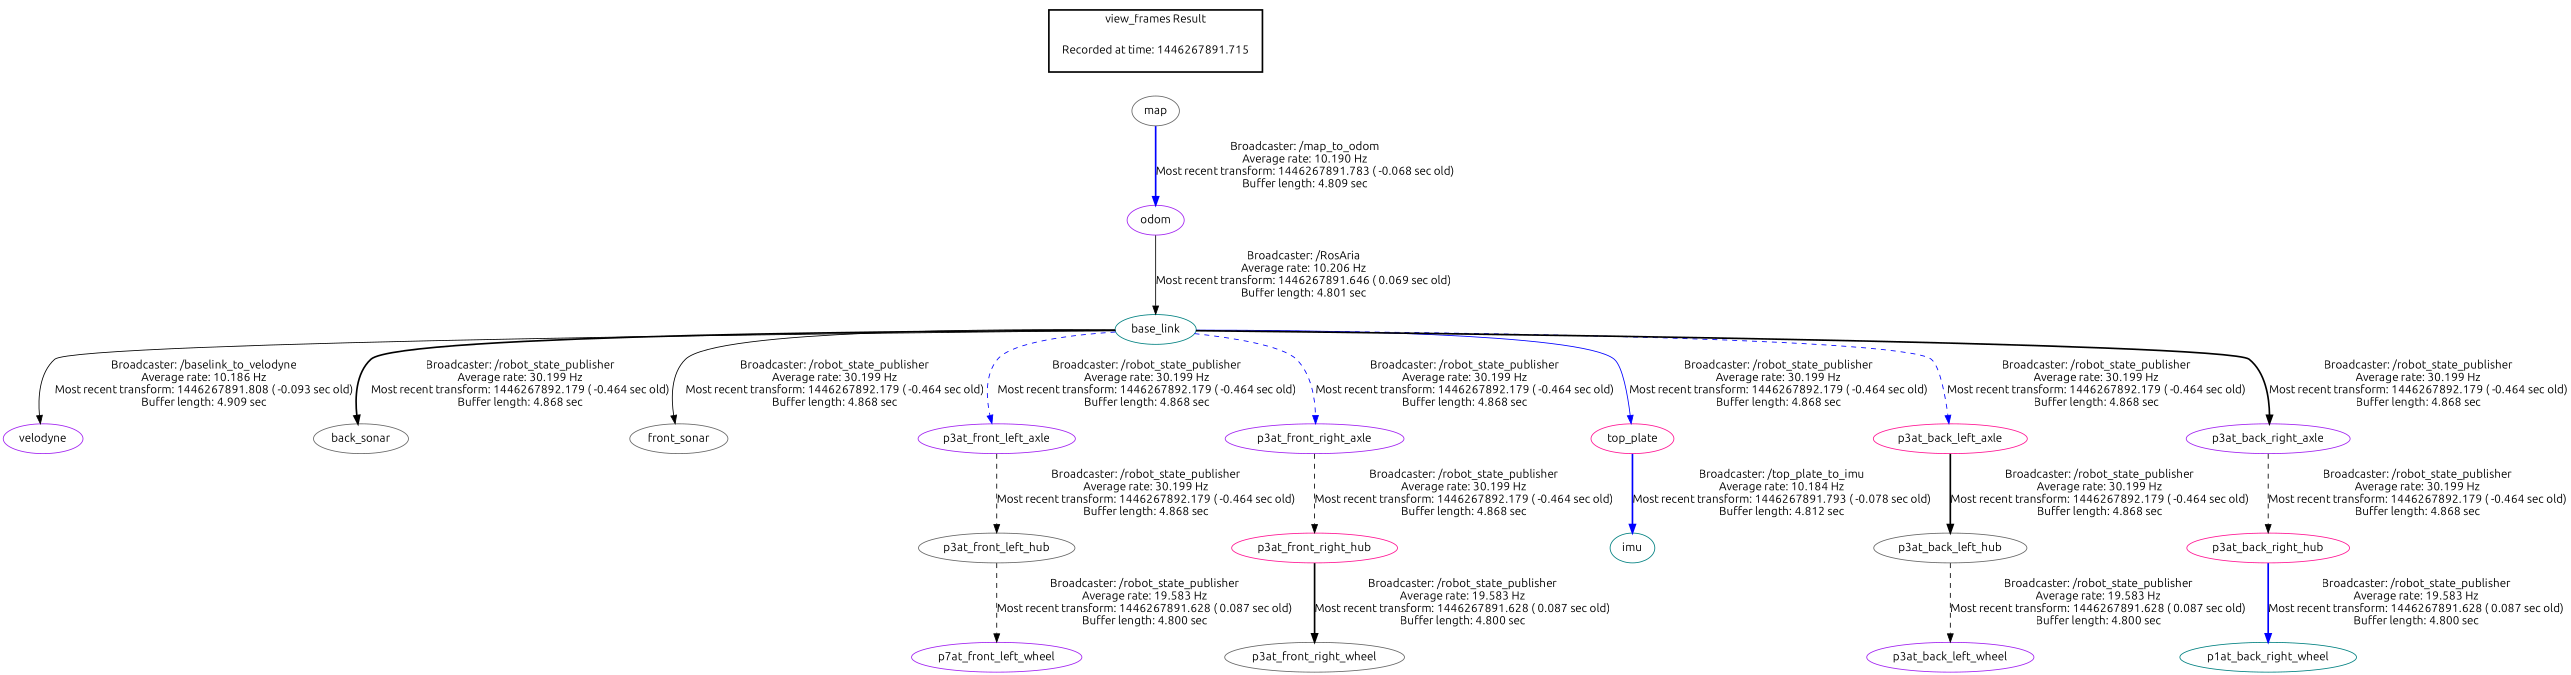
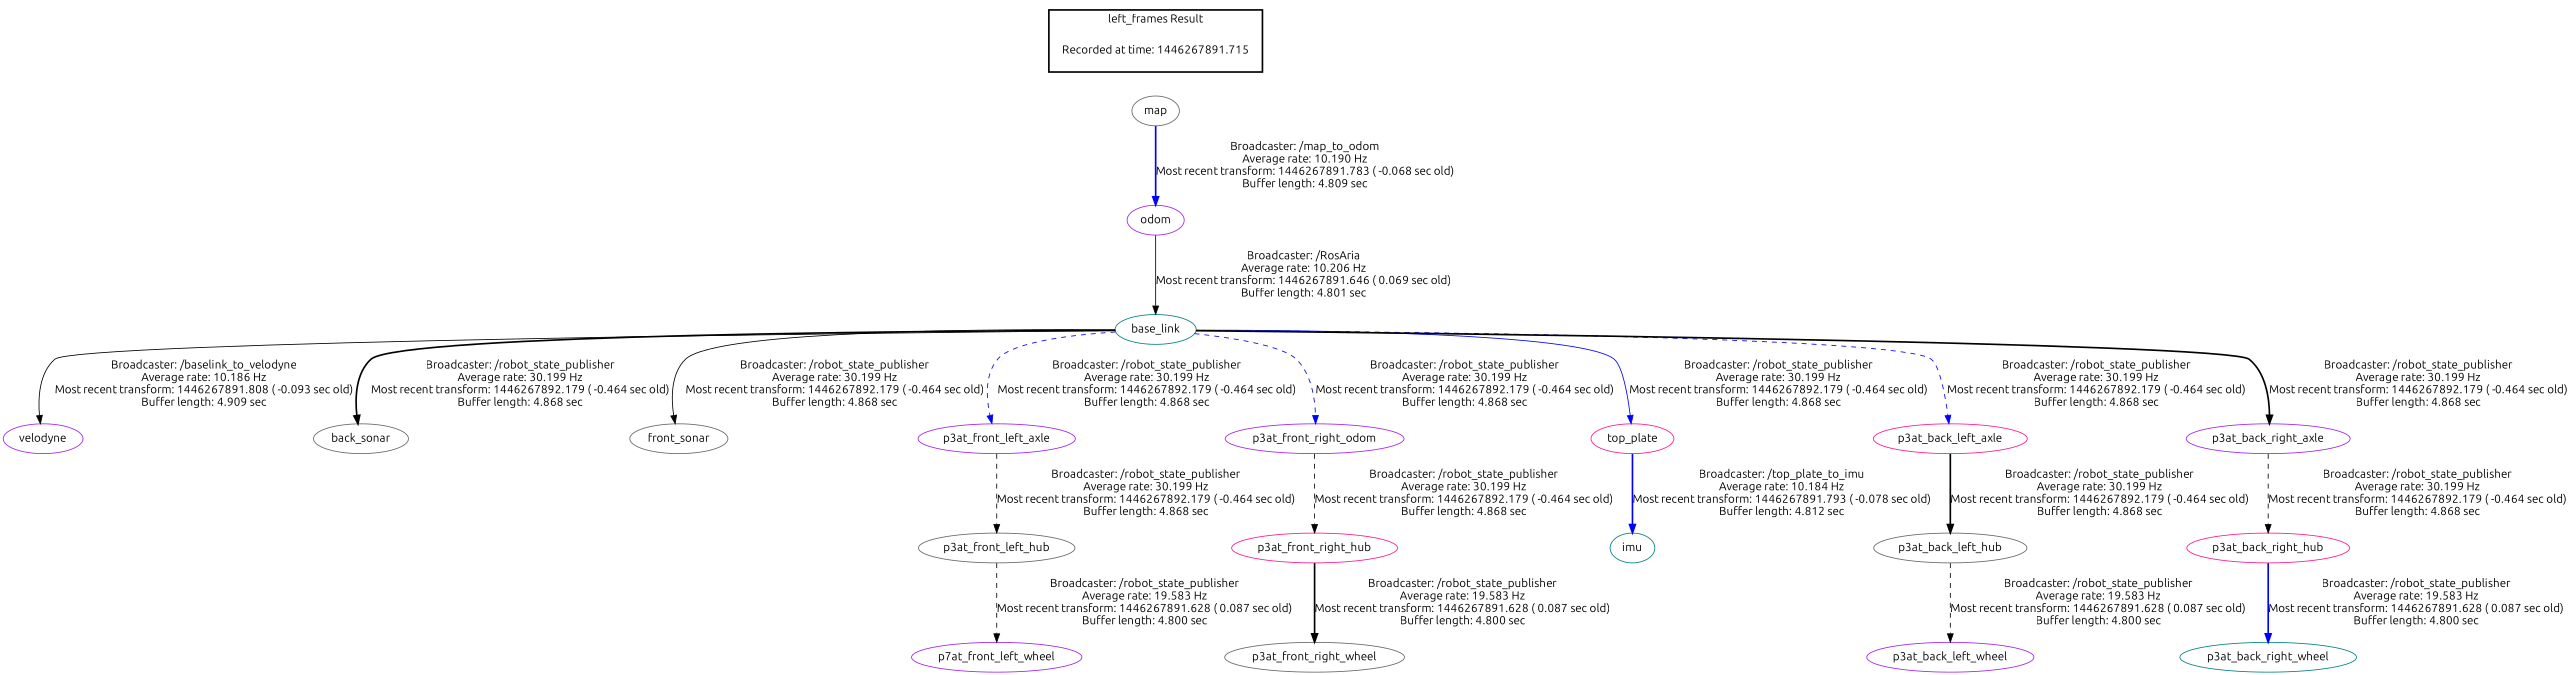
cluster "view_frames Result": label "view_frames Result" -> "left_frames Result"
node "p3at_front_right_axle": label "p3at_front_right_axle" -> "p3at_front_right_odom"
node "p1at_back_right_wheel": label "p1at_back_right_wheel" -> "p3at_back_right_wheel"
